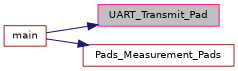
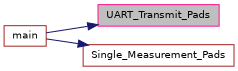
node "UART_Transmit_Pad": label "UART_Transmit_Pad" -> "UART_Transmit_Pads"
node "Pads_Measurement_Pads": label "Pads_Measurement_Pads" -> "Single_Measurement_Pads"
